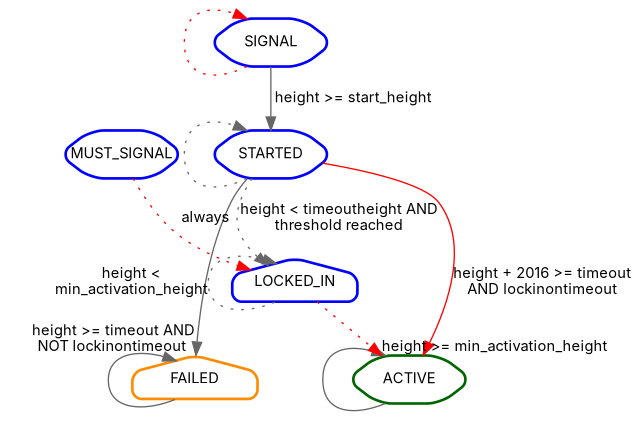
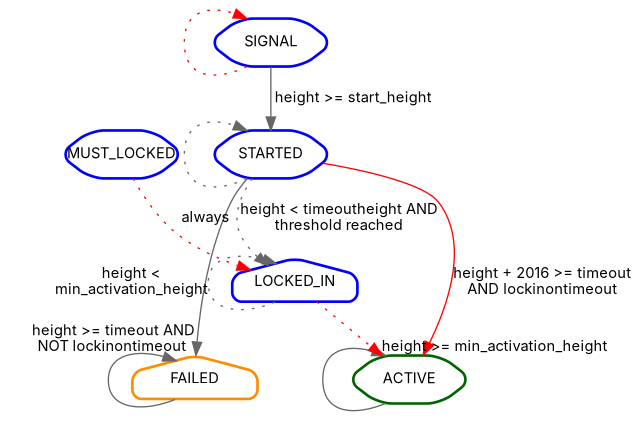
node "MUST_SIGNAL": label "MUST_SIGNAL" -> "MUST_LOCKED"
